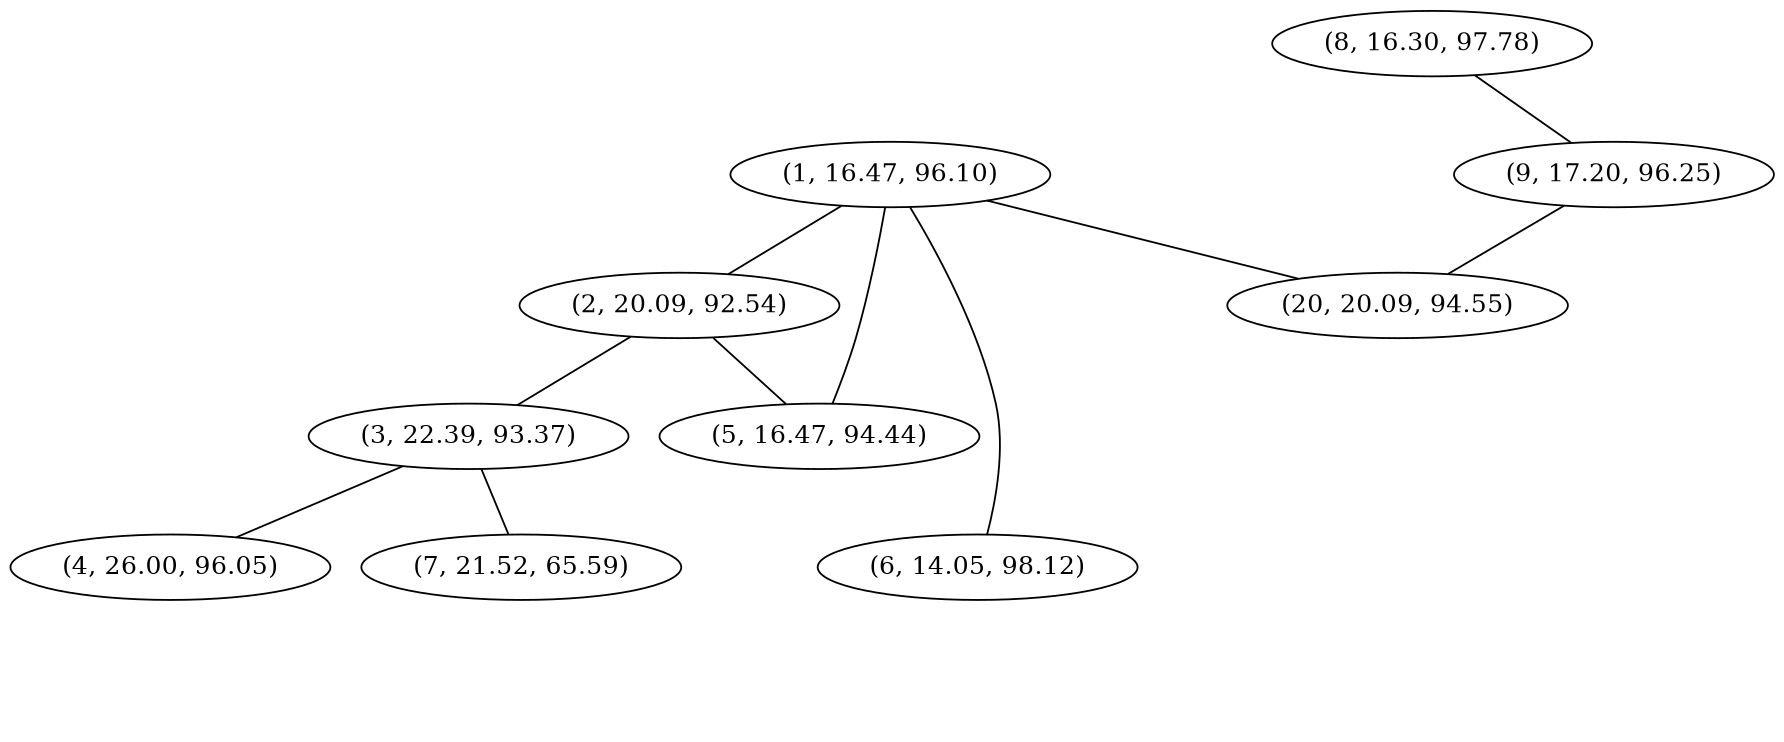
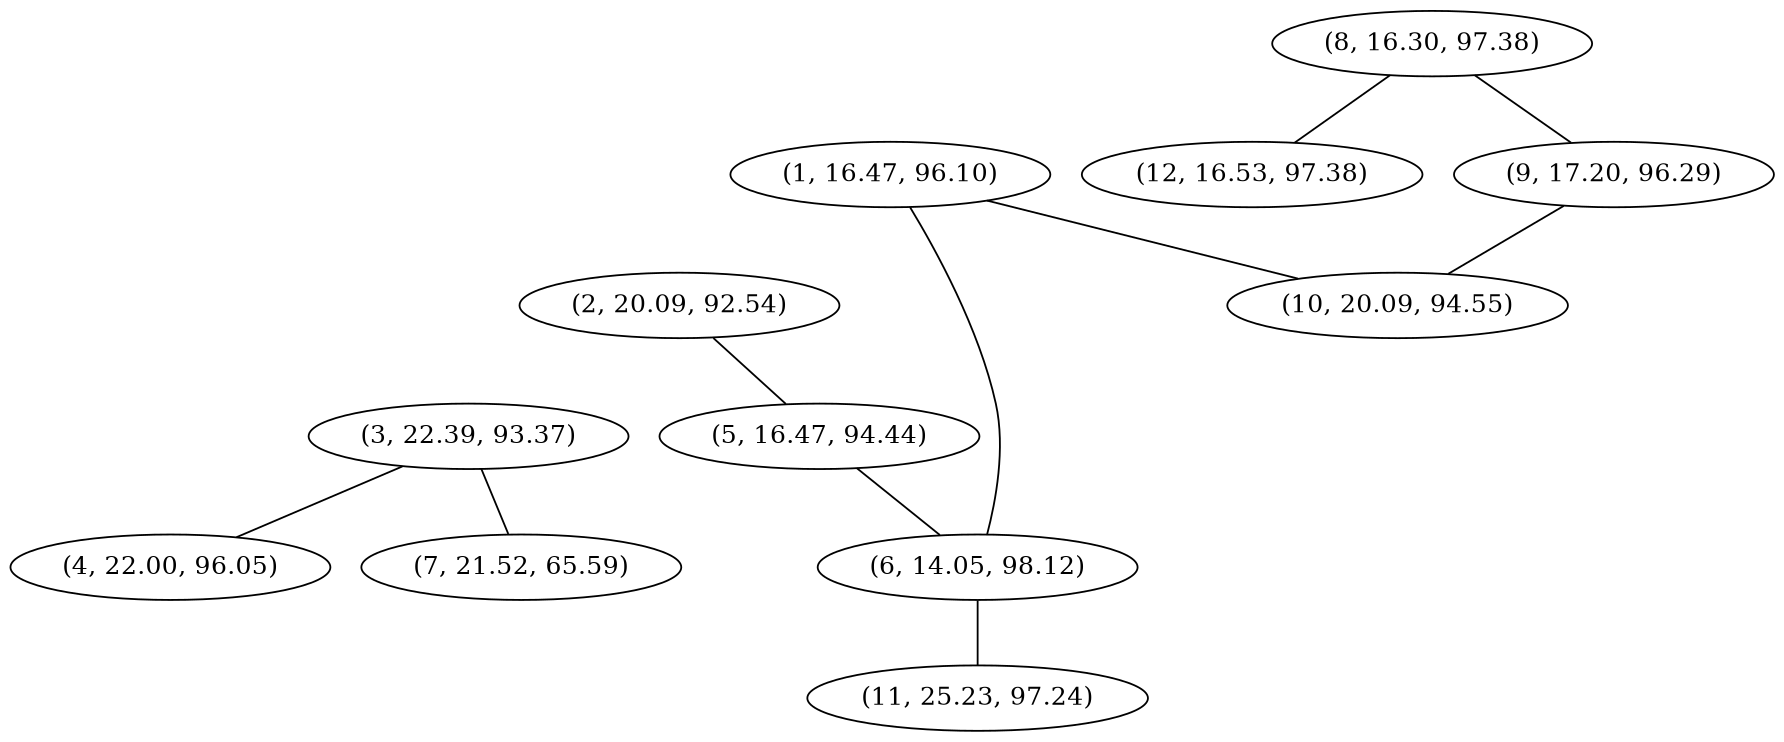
node "(8, 16.30, 97.78)": label "(8, 16.30, 97.78)" -> "(8, 16.30, 97.38)"
node "(12, 16.53, 97.38)": added
node "(9, 17.20, 96.25)": label "(9, 17.20, 96.25)" -> "(9, 17.20, 96.29)"
edge "(1, 16.47, 96.10)" -- "(2, 20.09, 92.54)": removed
node "(20, 20.09, 94.55)": label "(20, 20.09, 94.55)" -> "(10, 20.09, 94.55)"
edge "(1, 16.47, 96.10)" -- "(5, 16.47, 94.44)": now "(6, 14.05, 98.12)" -- "(5, 16.47, 94.44)"
edge "(2, 20.09, 92.54)" -- "(3, 22.39, 93.37)": removed
node "(4, 26.00, 96.05)": label "(4, 26.00, 96.05)" -> "(4, 22.00, 96.05)"
node "(11, 25.23, 97.24)": added
